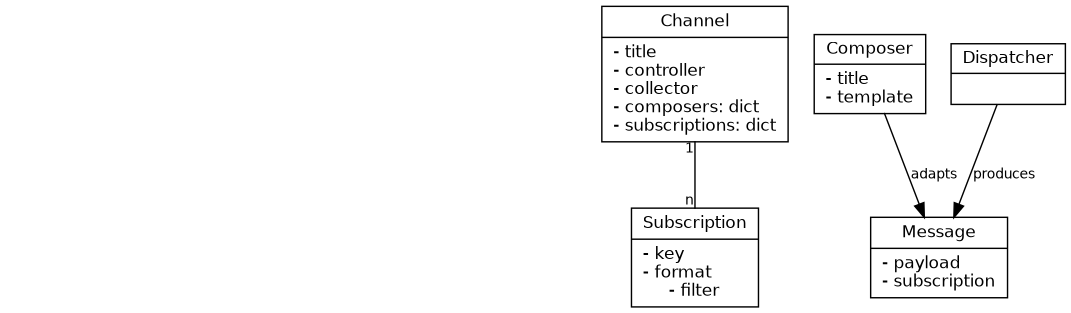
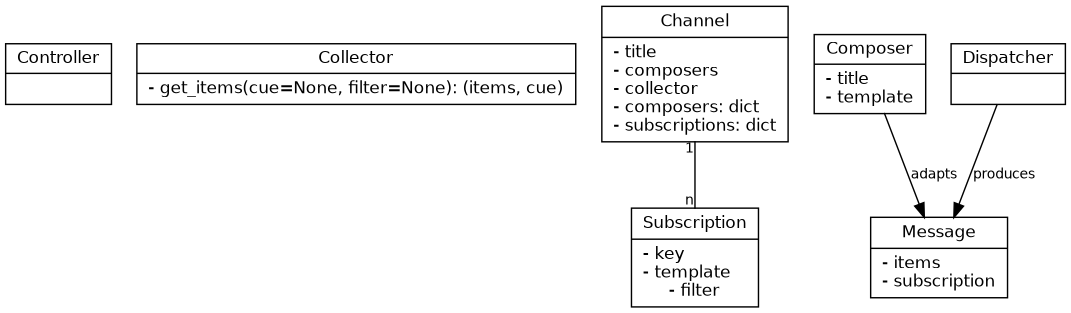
node "Channel": text "- controller" -> "- composers"
node "Controller": added
node "Collector": added
node "Message": text "- payload" -> "- items"
node "Subscription": text "- format" -> "- template"
